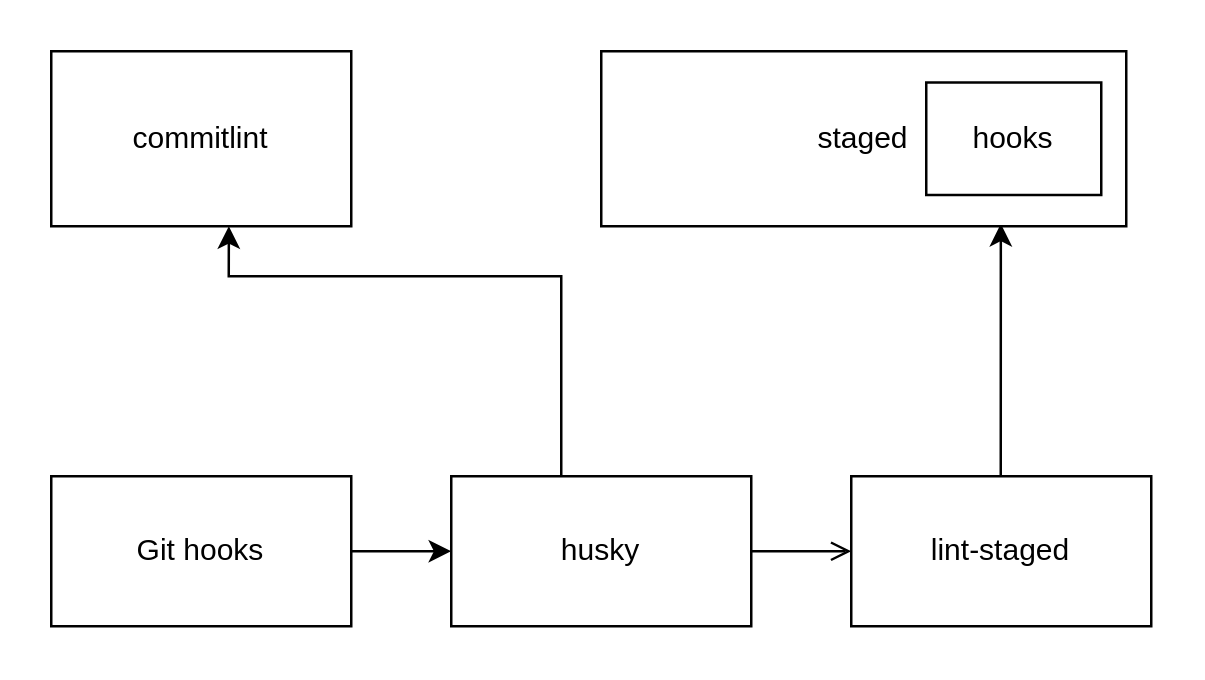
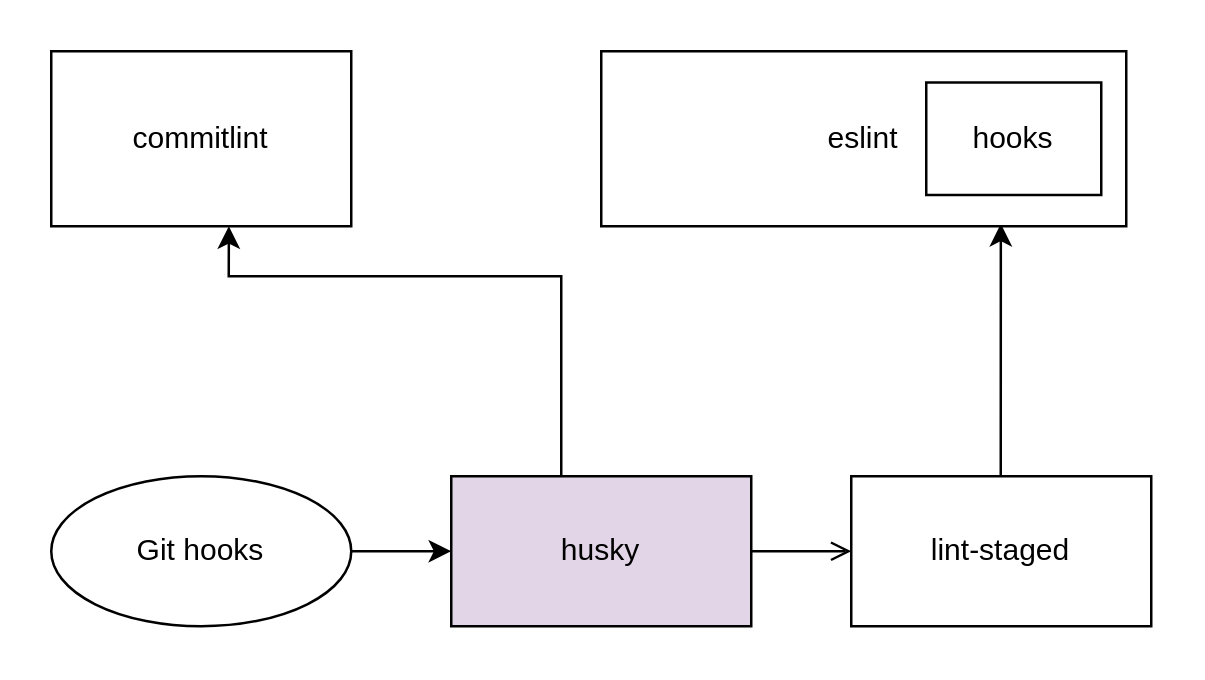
node "staged": label "staged" -> "eslint"
node "Git hooks": shape rectangle -> ellipse
node "husky": fillcolor #ffffff -> #e1d5e7
